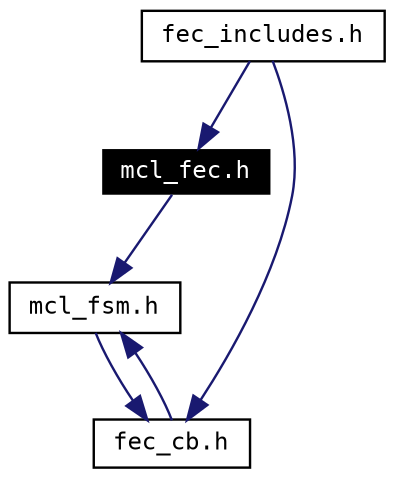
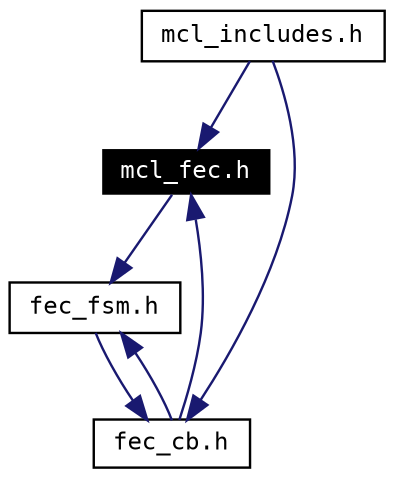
node "fec_includes.h": label "fec_includes.h" -> "mcl_includes.h"
node "mcl_fsm.h": label "mcl_fsm.h" -> "fec_fsm.h"
edge "fec_cb.h" -> "mcl_fec.h": added
